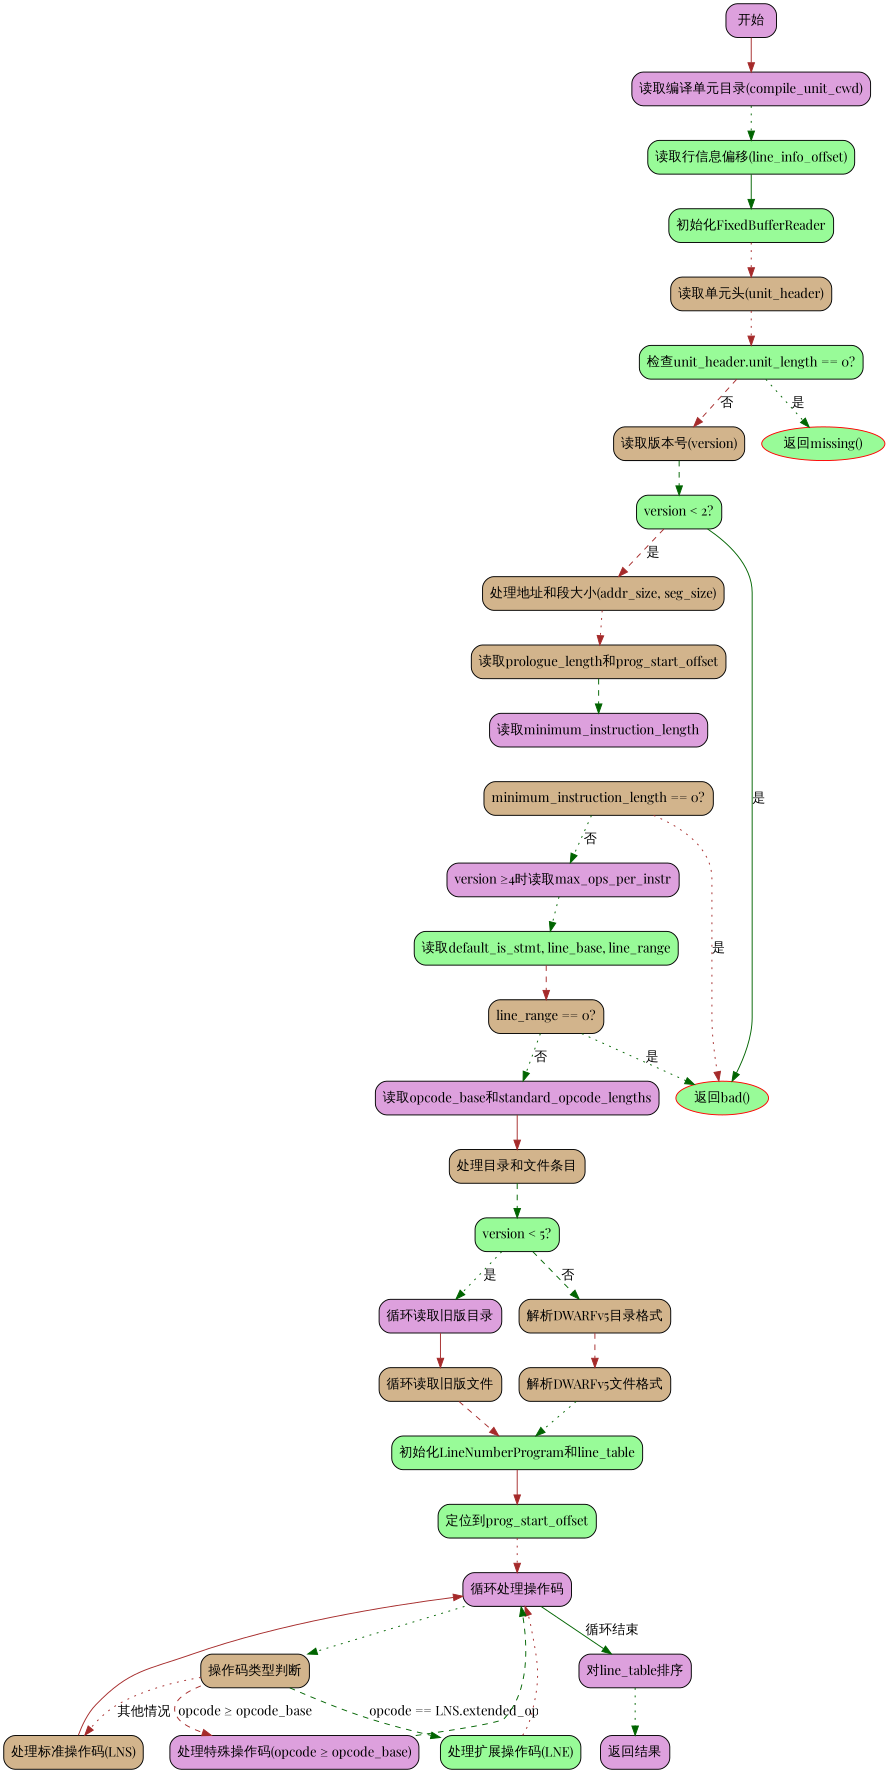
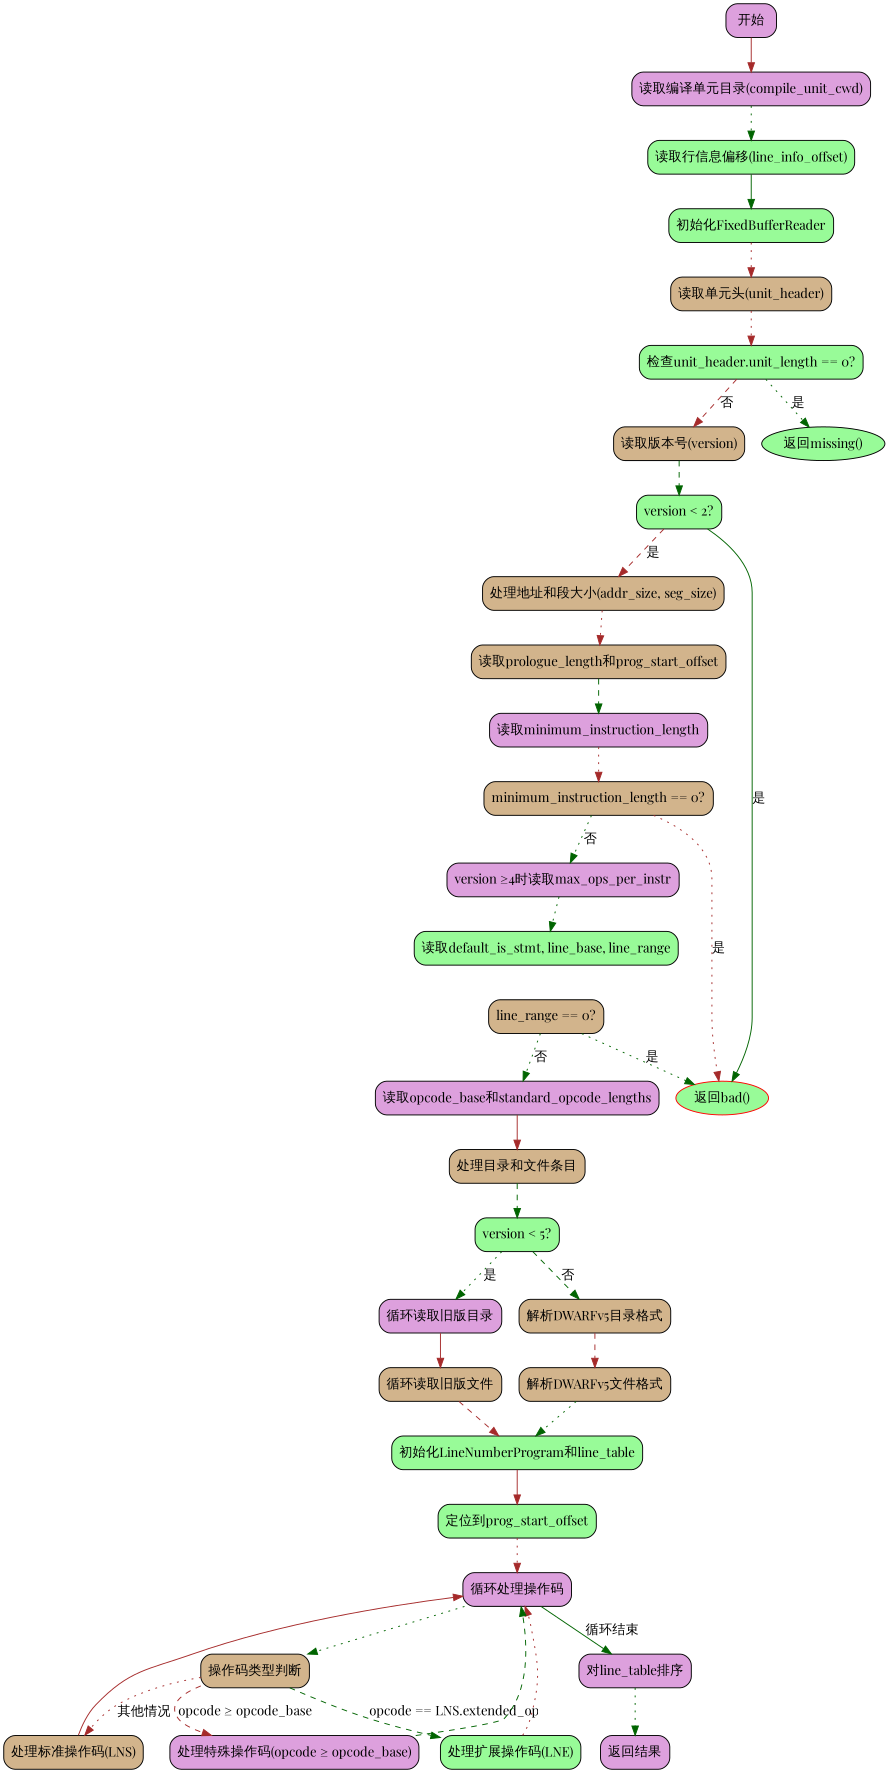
node "返回missing()": color red -> black
edge "读取minimum_instruction_length" -> "minimum_instruction_length == 0?": added
edge "读取default_is_stmt, line_base, line_range" -> "line_range == 0?": removed
